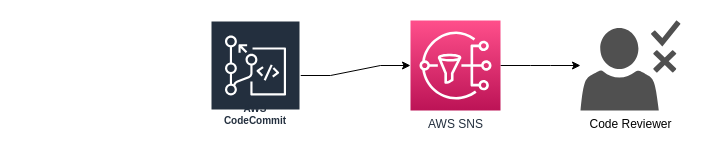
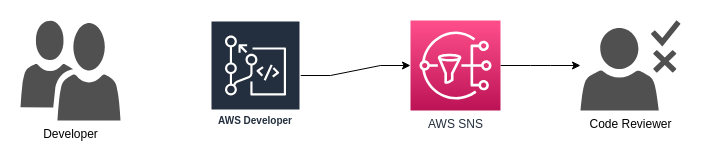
node "Developer": added
node "AWS CodeCommit": label "AWS CodeCommit" -> "AWS Developer"
